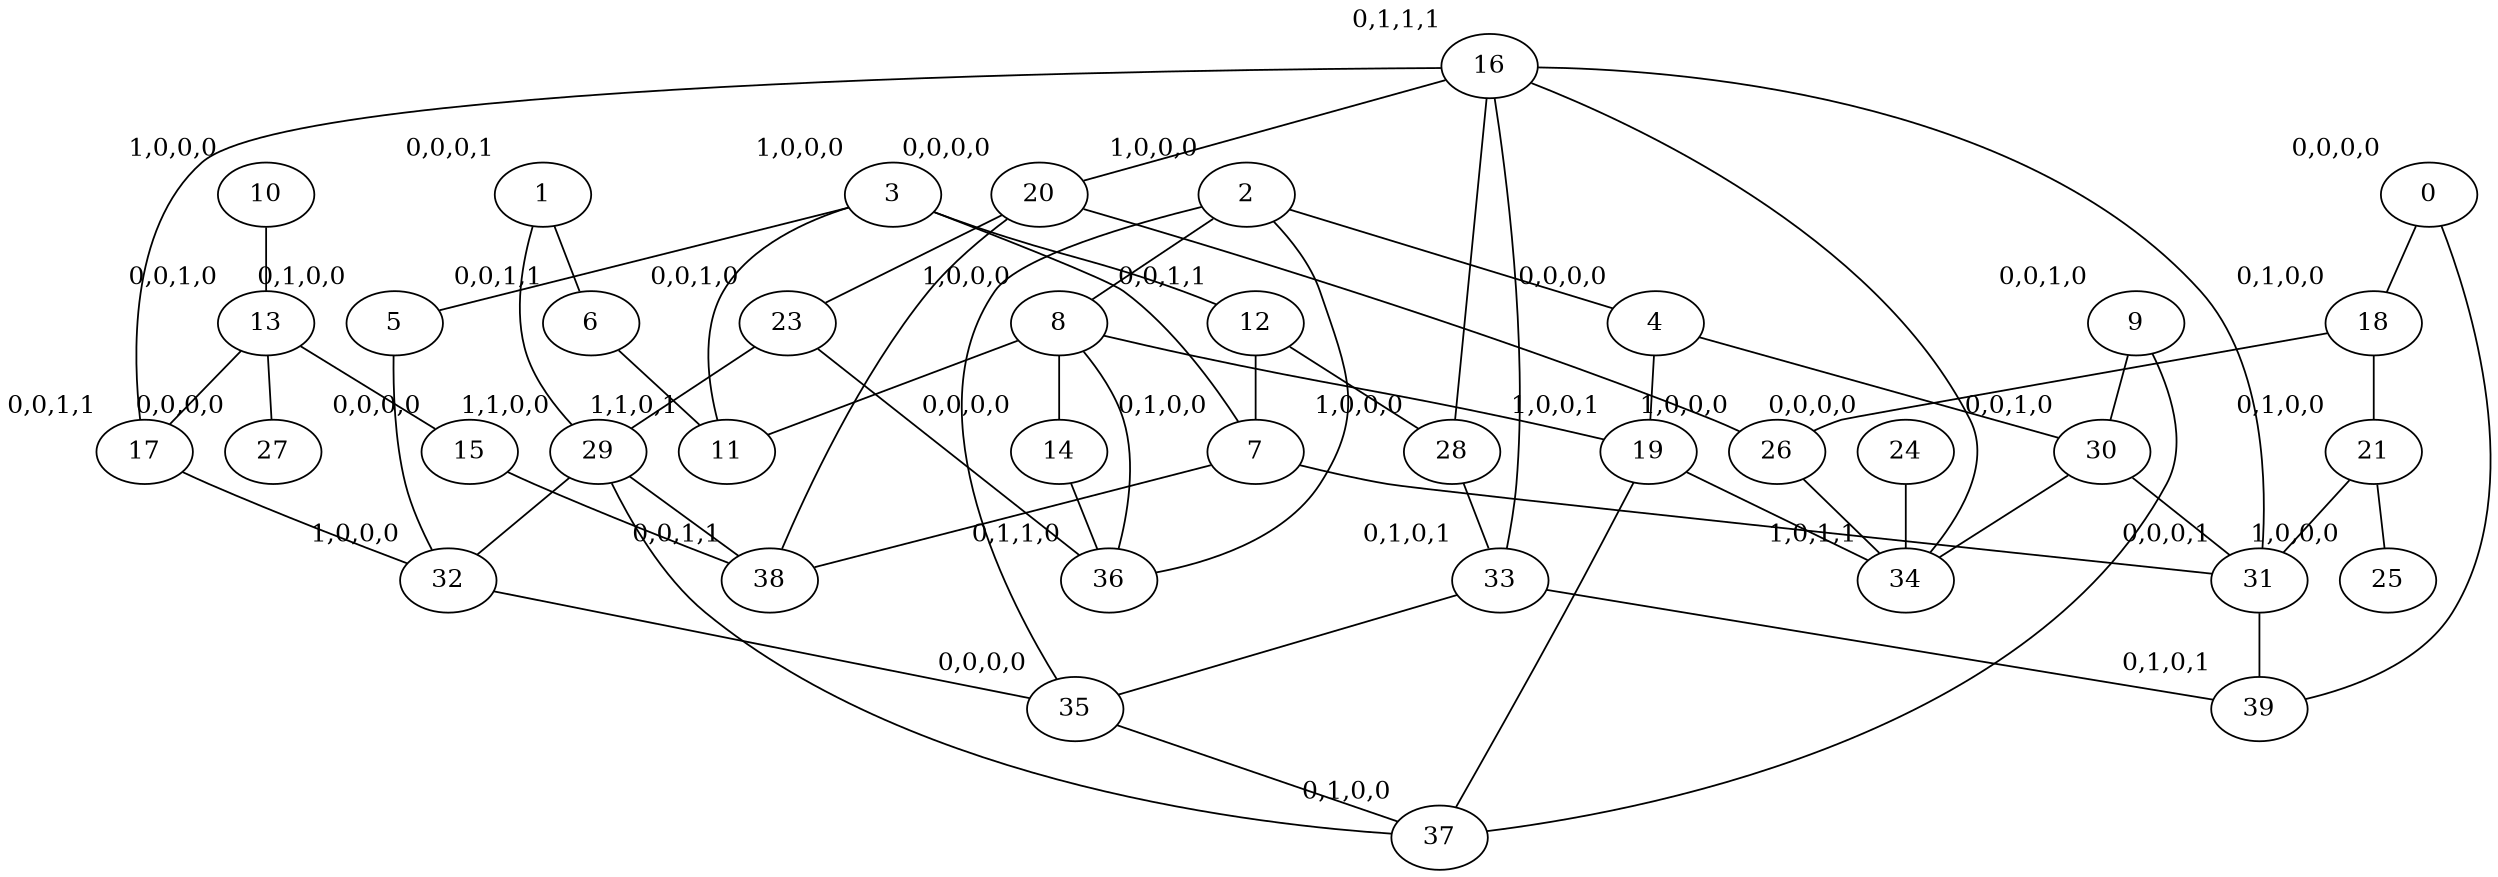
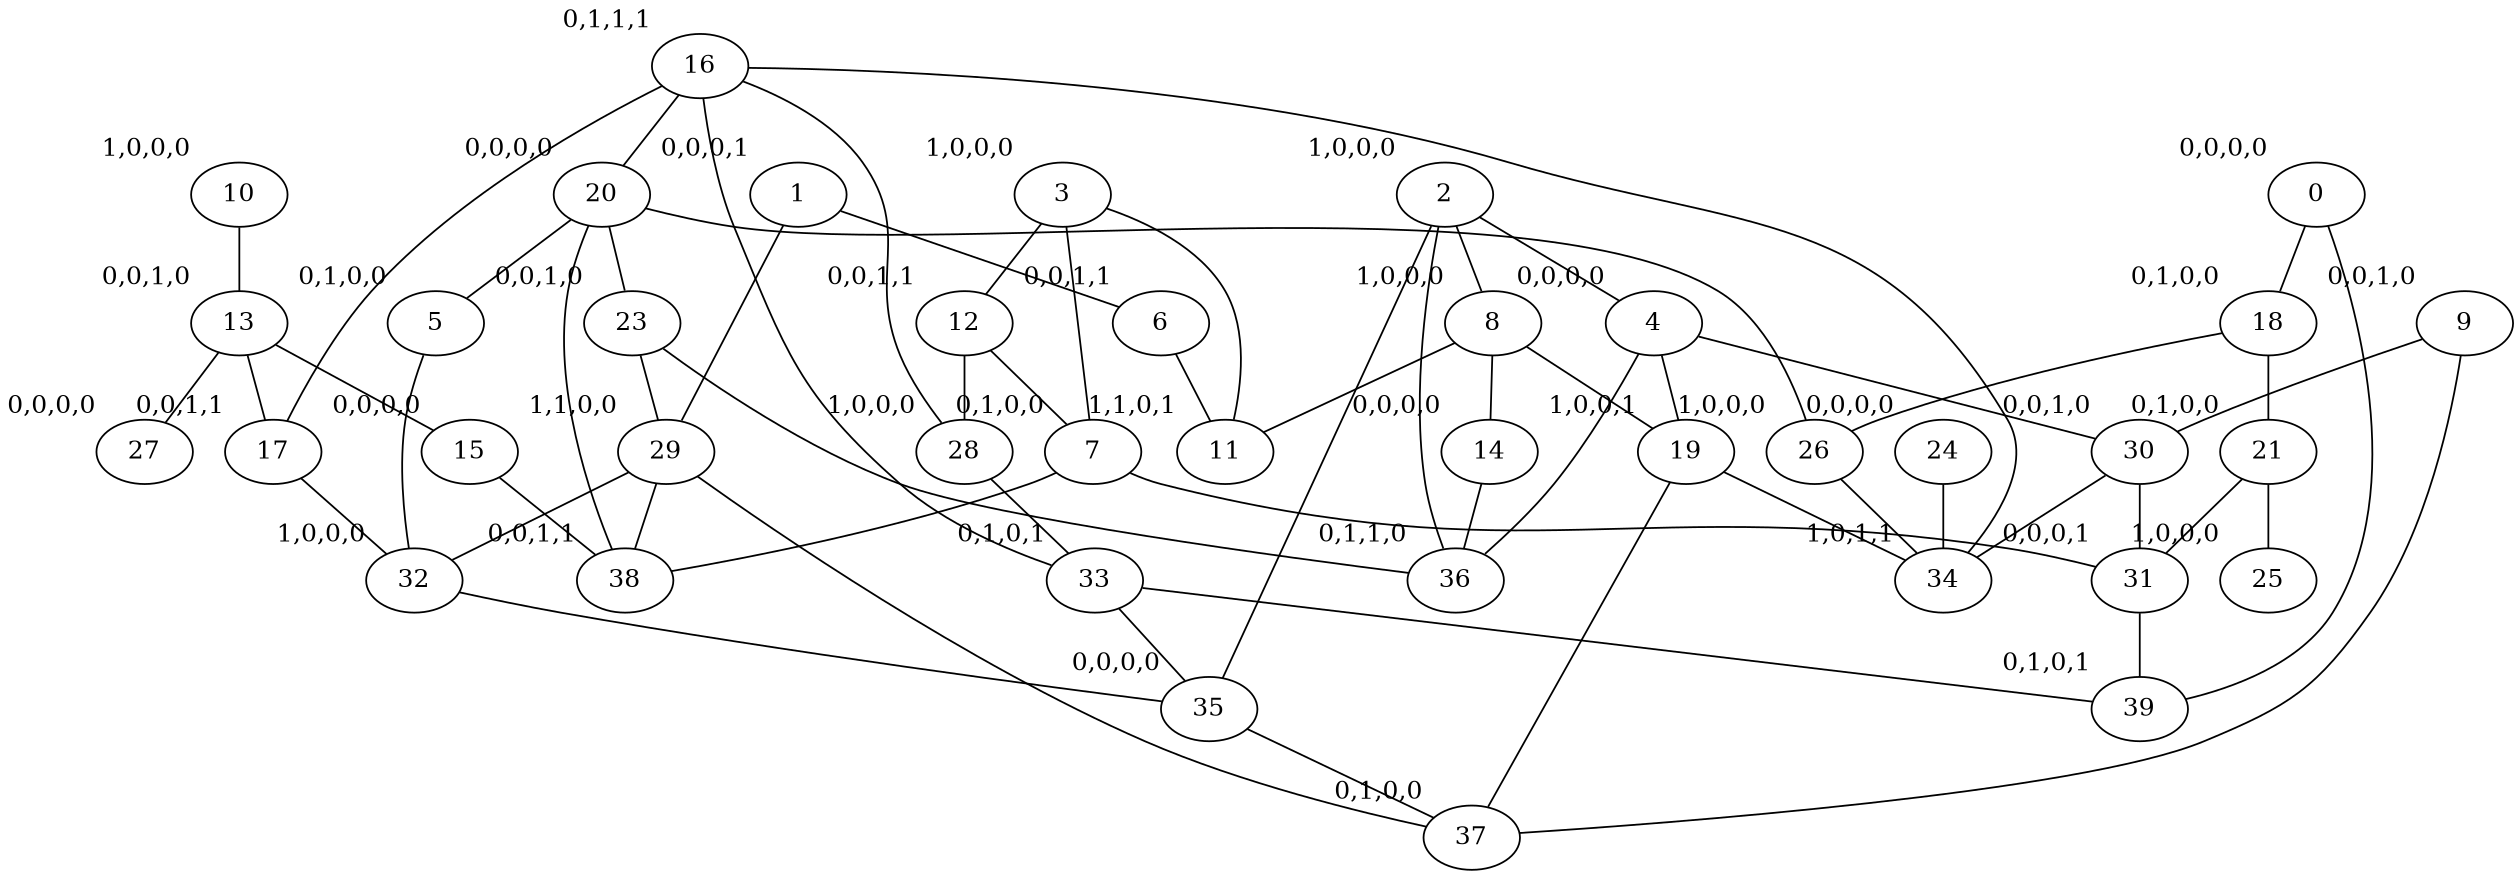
edge "16 0,1,1,1" -- "31 0,0,0,1": removed
edge "3 1,0,0,0" -- "5 0,1,0,0": now "20 0,0,0,0" -- "5 0,1,0,0"
edge "8 1,0,0,0" -- "36 0,1,1,0": now "4 0,0,0,0" -- "36 0,1,1,0"
